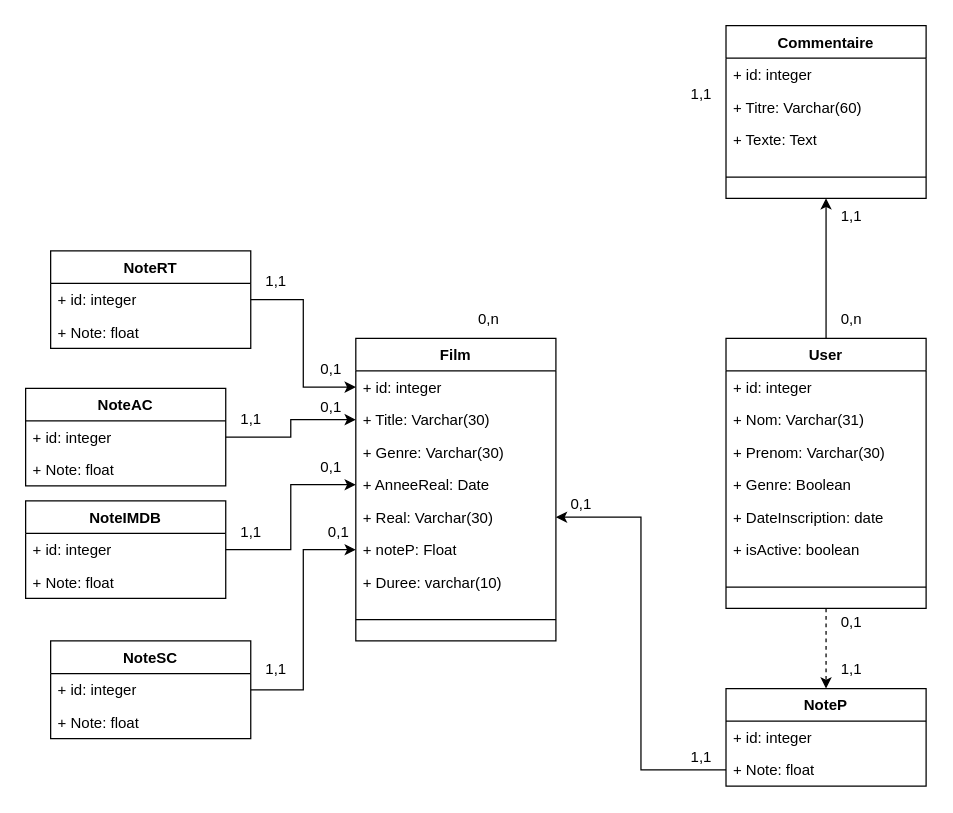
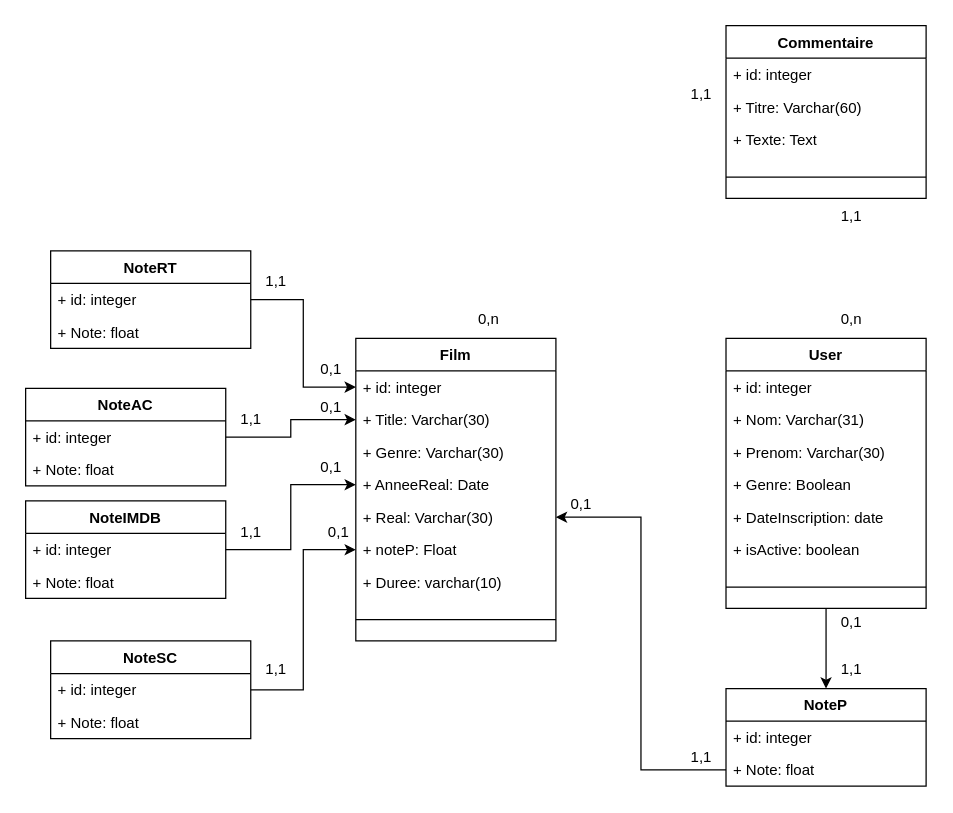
edge "User" -> "Commentaire": removed
edge "User" -> "NoteP": style dashed -> solid
